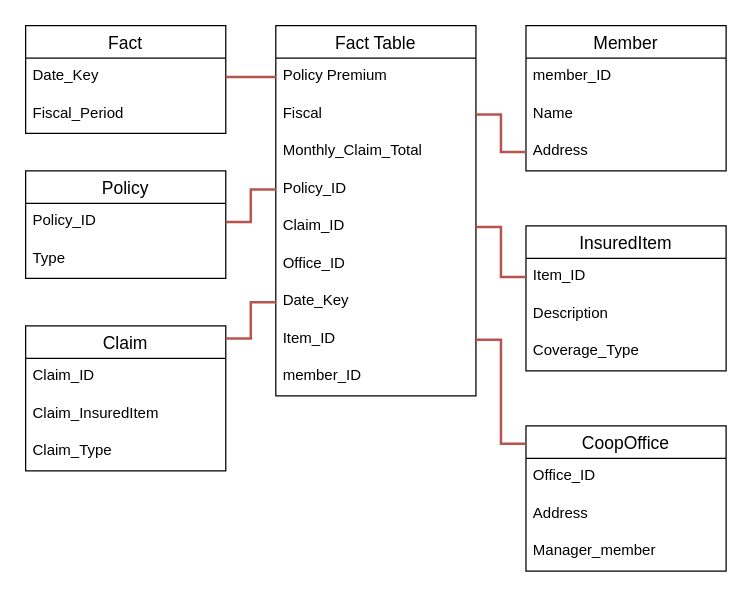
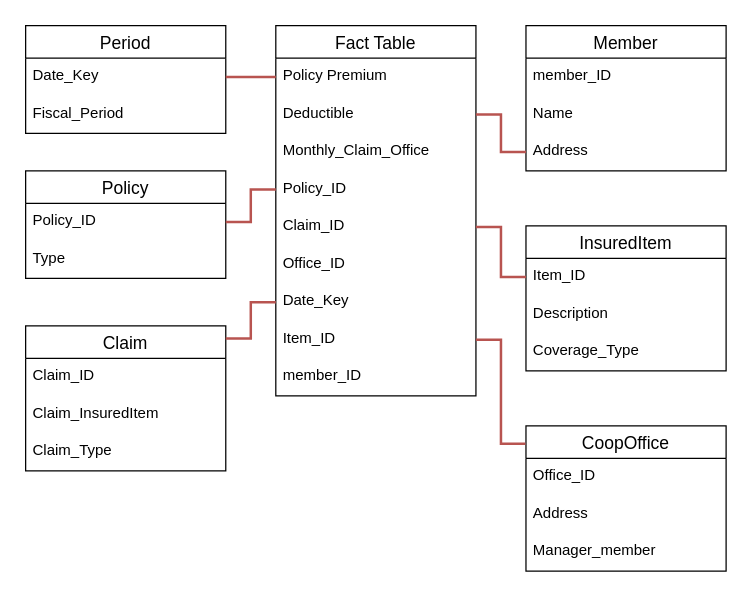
node "Fact": label "Fact" -> "Period"
node "Fiscal": label "Fiscal" -> "Deductible"
node "Monthly_Claim_Total": label "Monthly_Claim_Total" -> "Monthly_Claim_Office"
